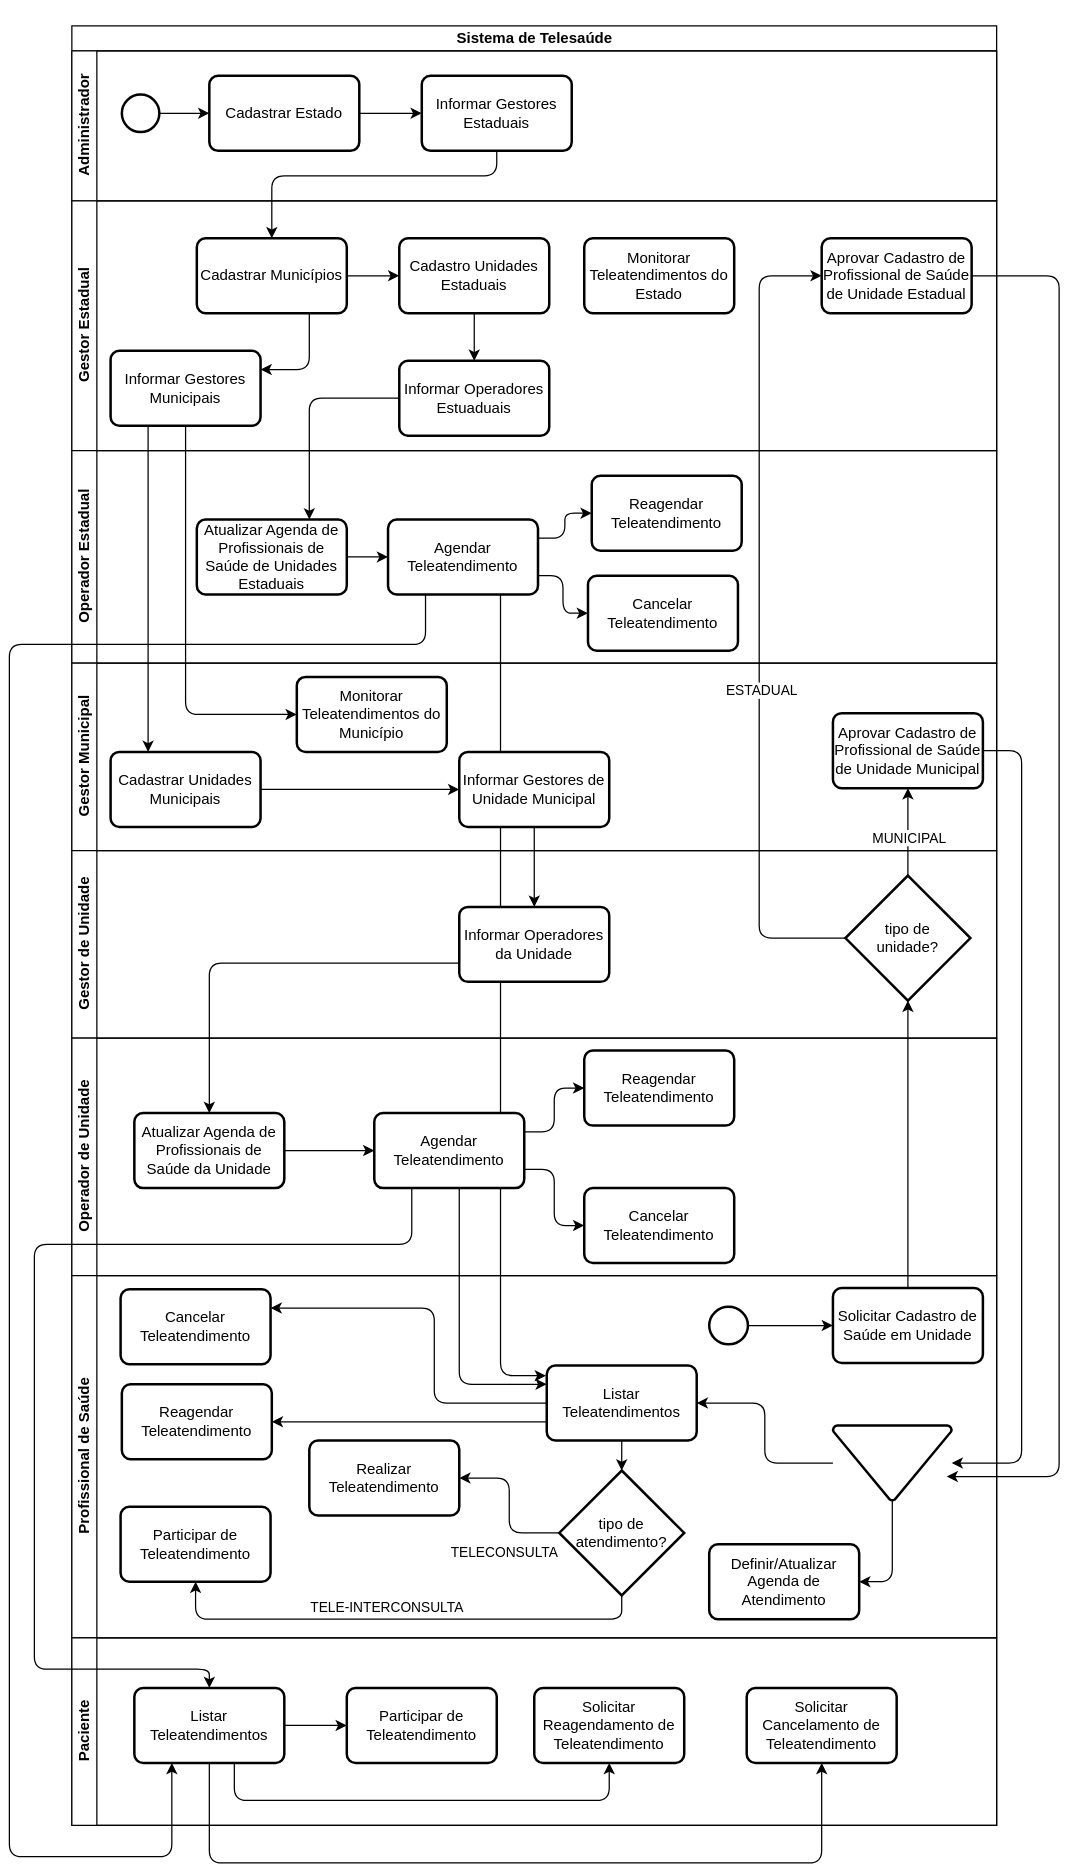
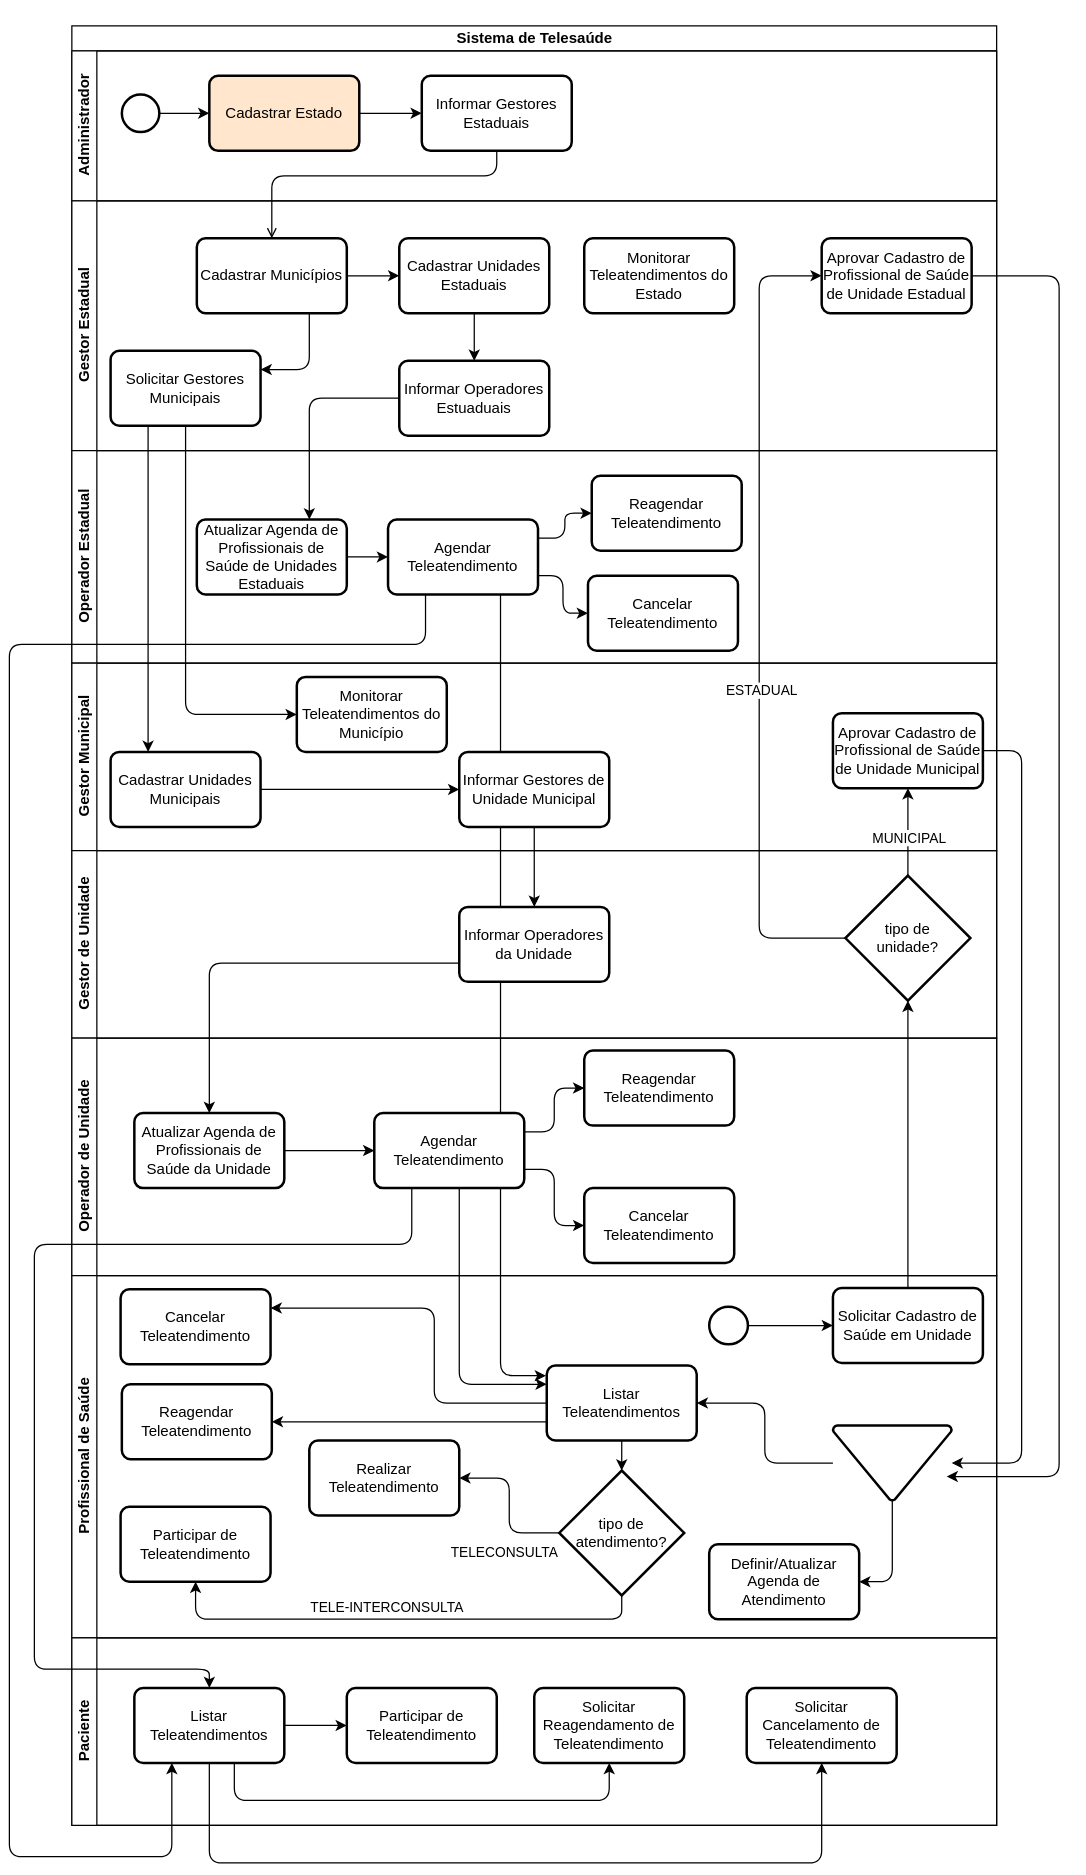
node "Cadastrar Estado": fillcolor #ffffff -> #ffe6cc
edge "Informar Gestores Estaduais" -> "Cadastrar Municípios": arrowhead classic -> open
node "Cadastro Unidades Estaduais": label "Cadastro Unidades Estaduais" -> "Cadastrar Unidades Estaduais"
node "Informar Gestores Municipais": label "Informar Gestores Municipais" -> "Solicitar Gestores Municipais"
